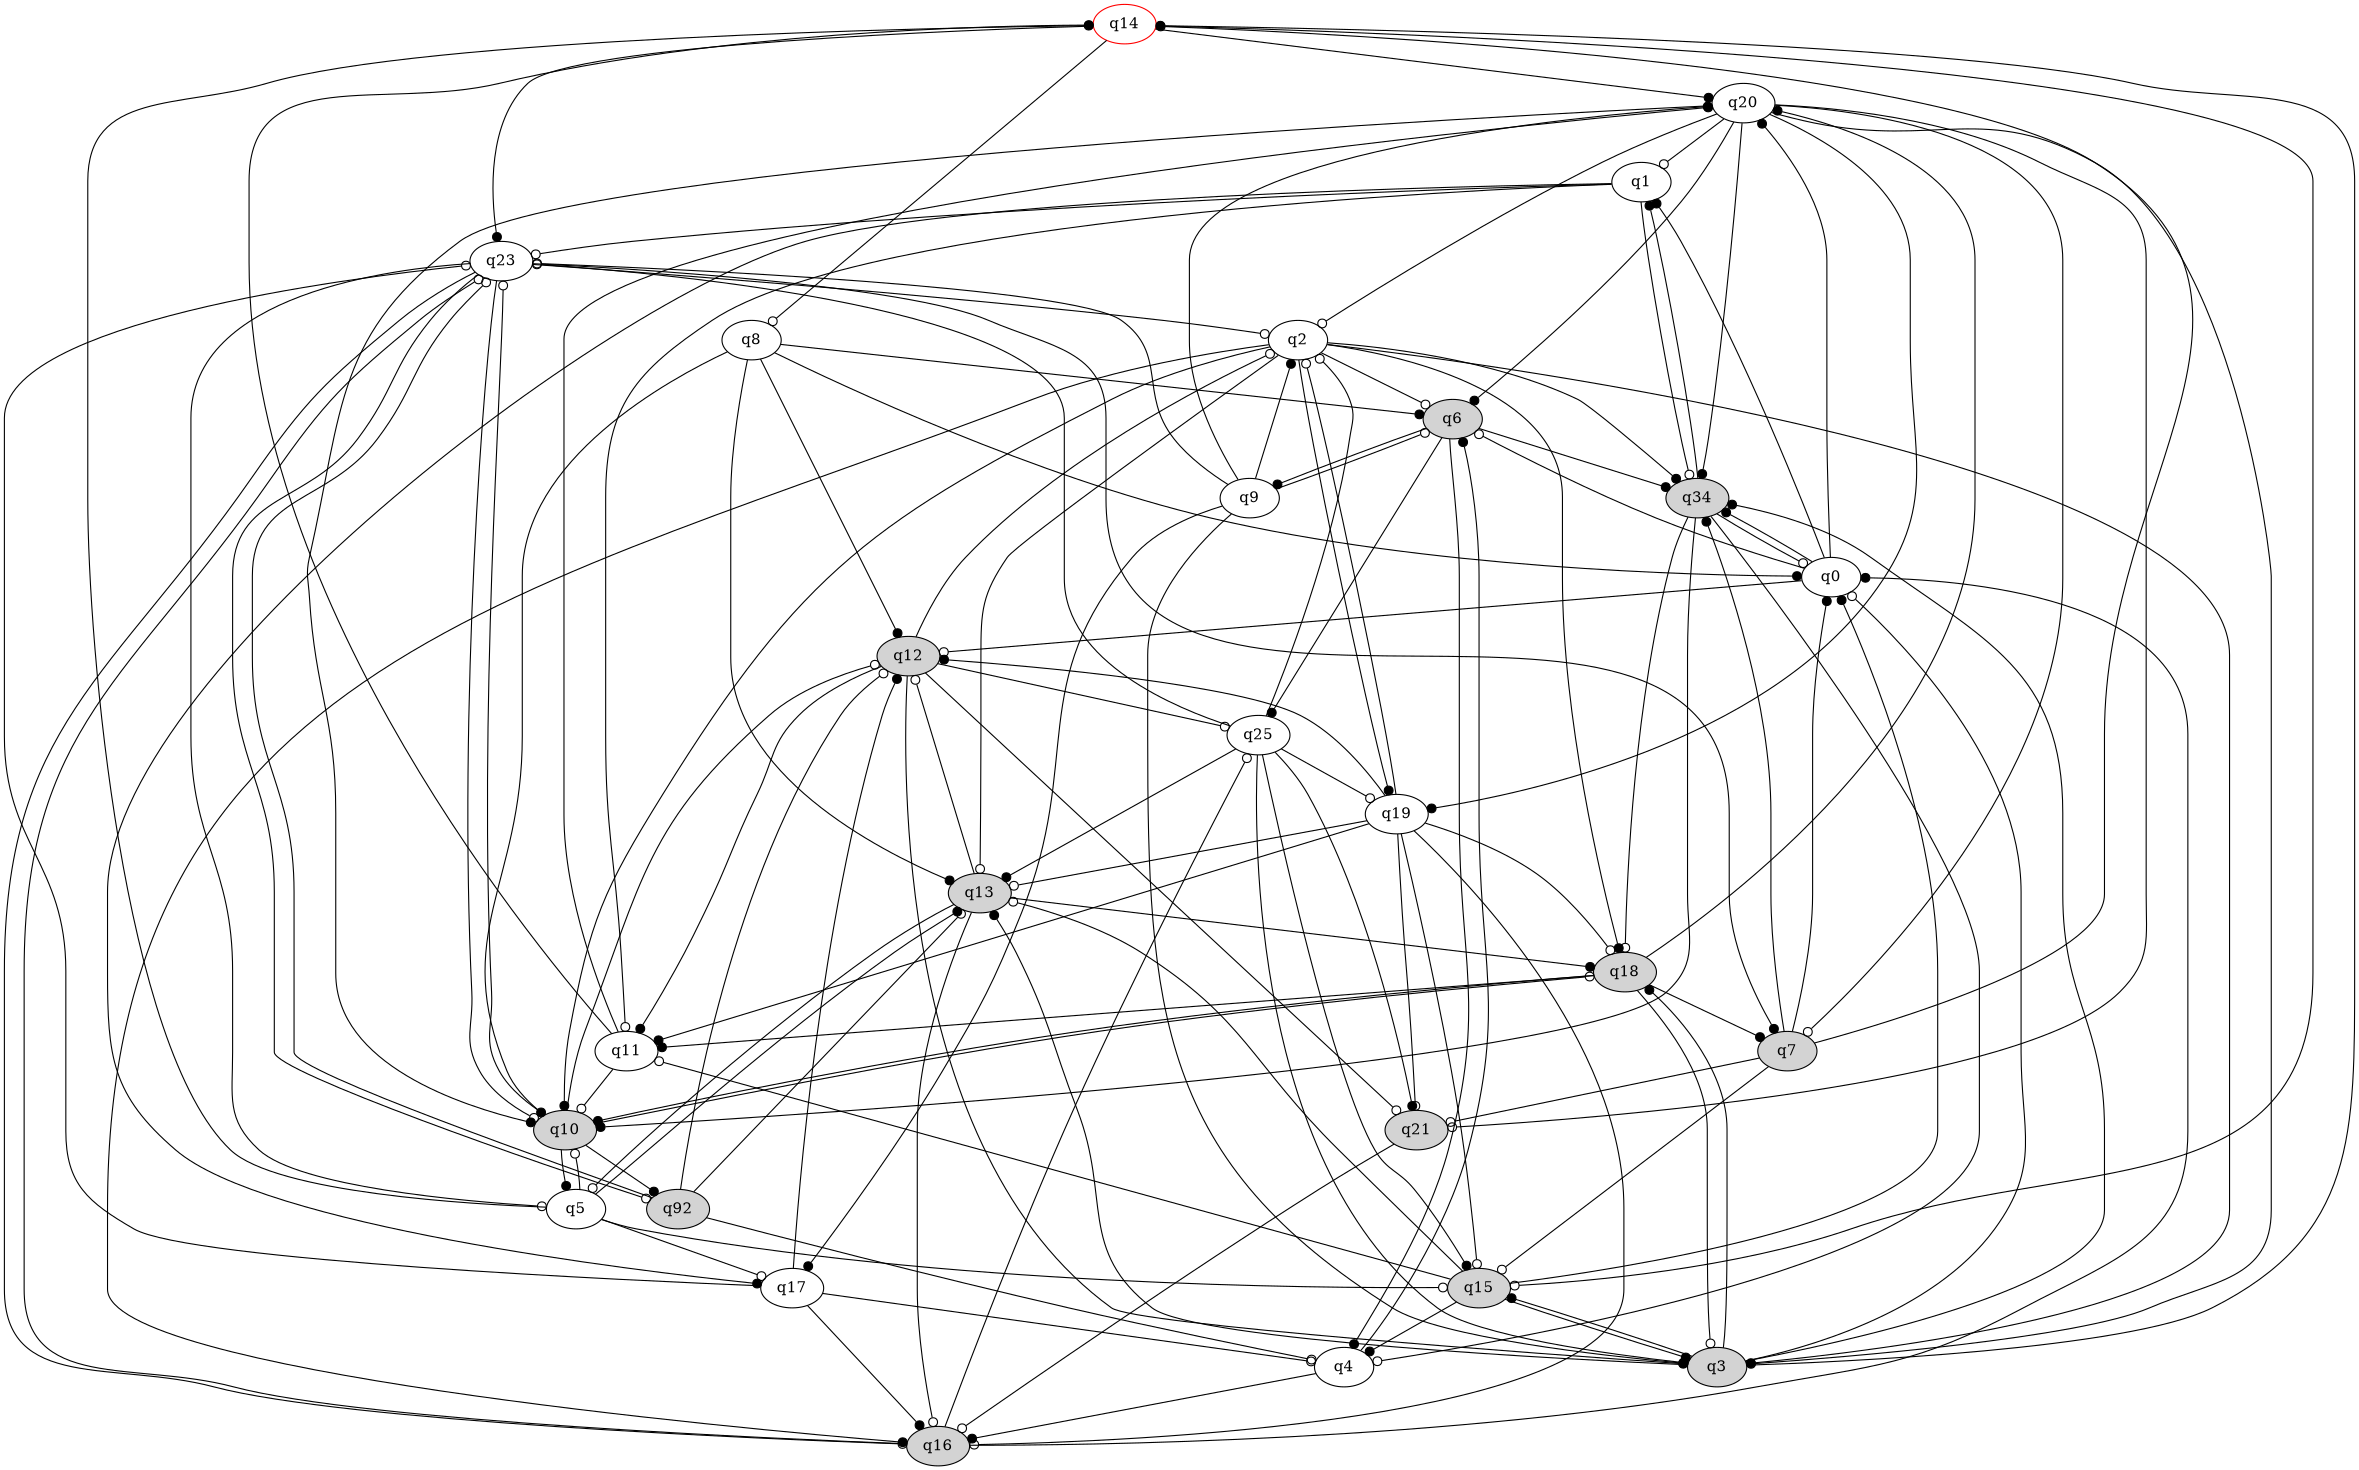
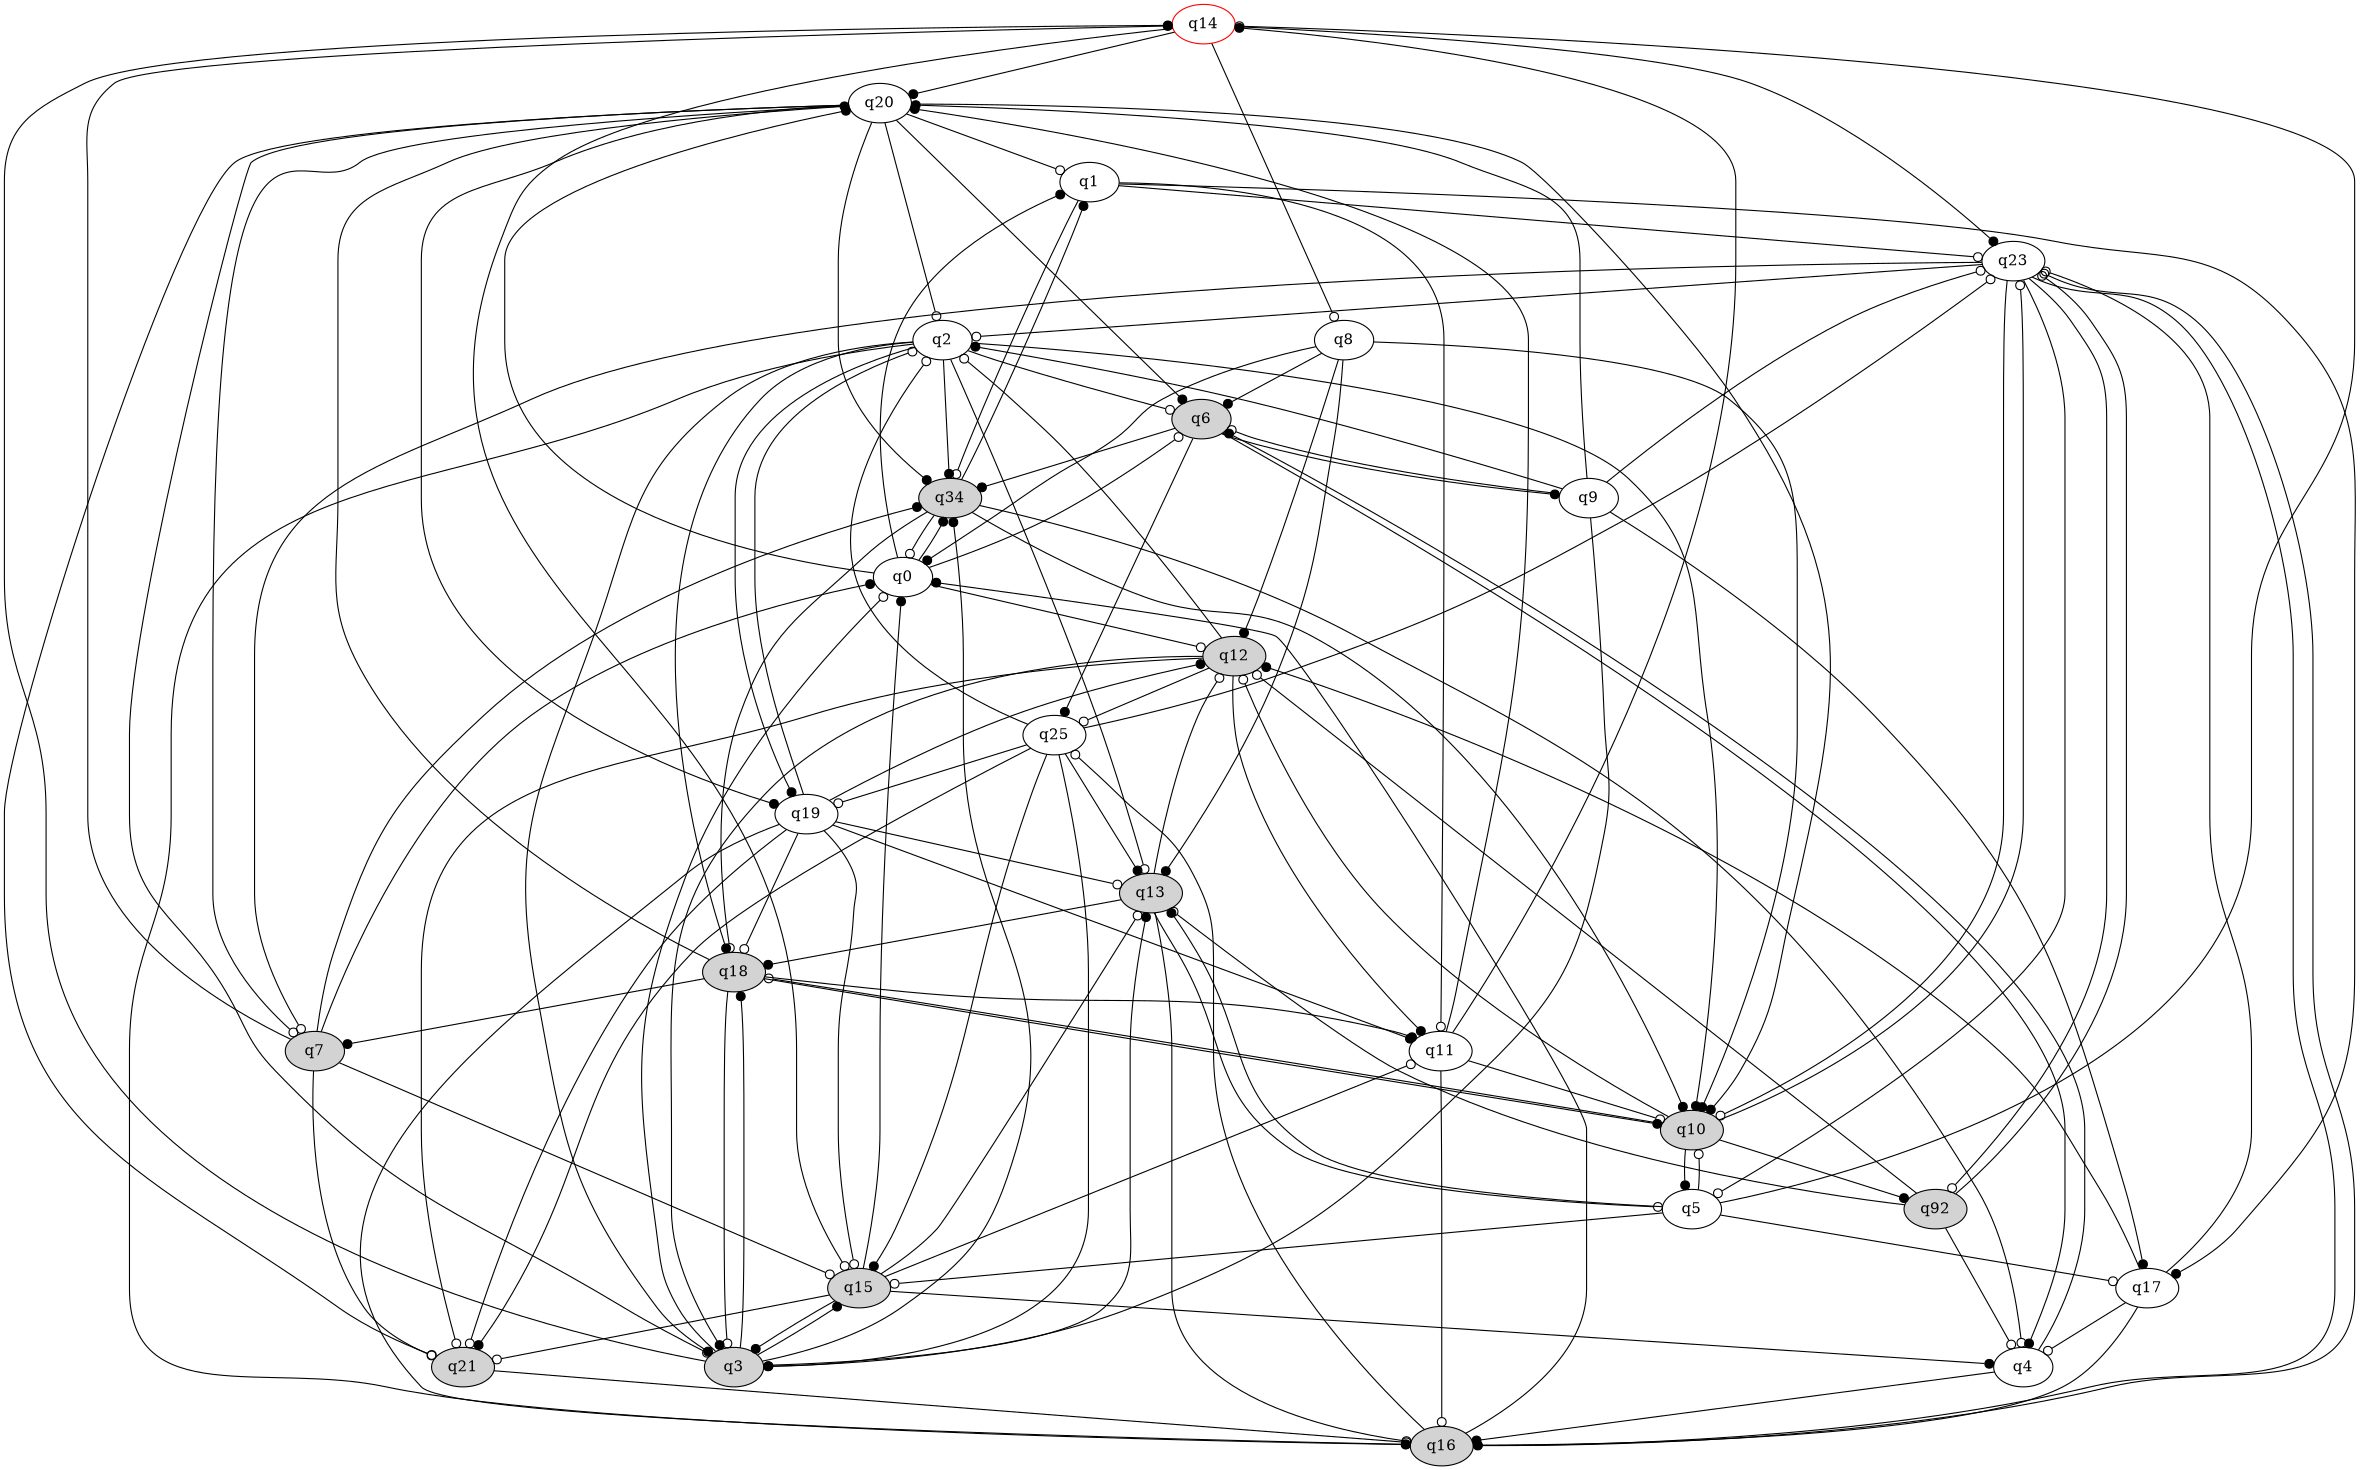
edge "q23" -> "q7": arrowhead dot -> odot
edge "q11" -> "q16": added
edge "q15" -> "q21": added
